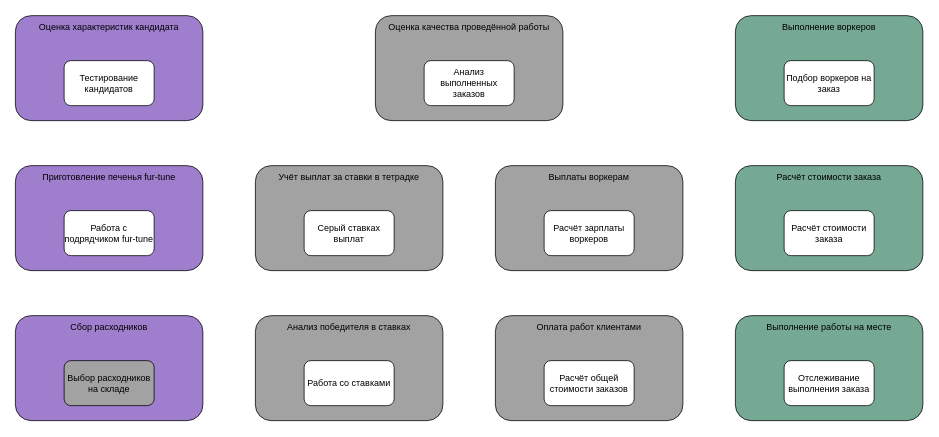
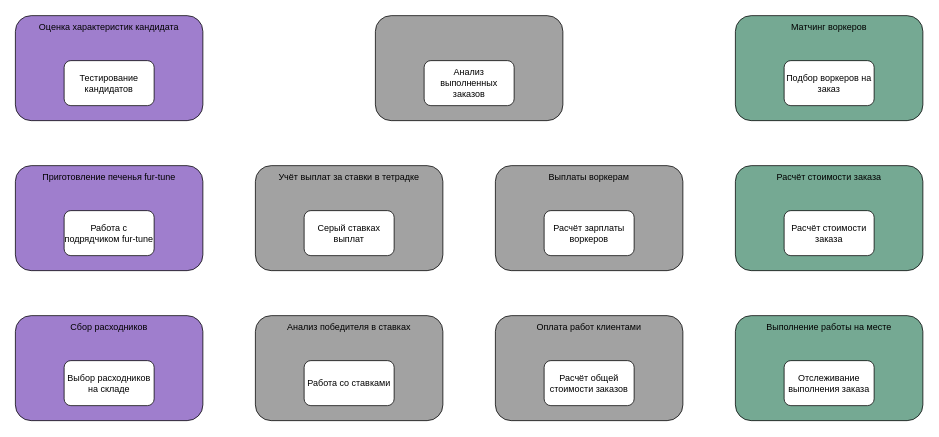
node "Оценка качества проведённой работы": removed
node "Выполнение воркеров": label "Выполнение воркеров" -> "Матчинг воркеров"
node "Выбор расходников на складе": fillcolor #a2a2a2 -> #ffffff
